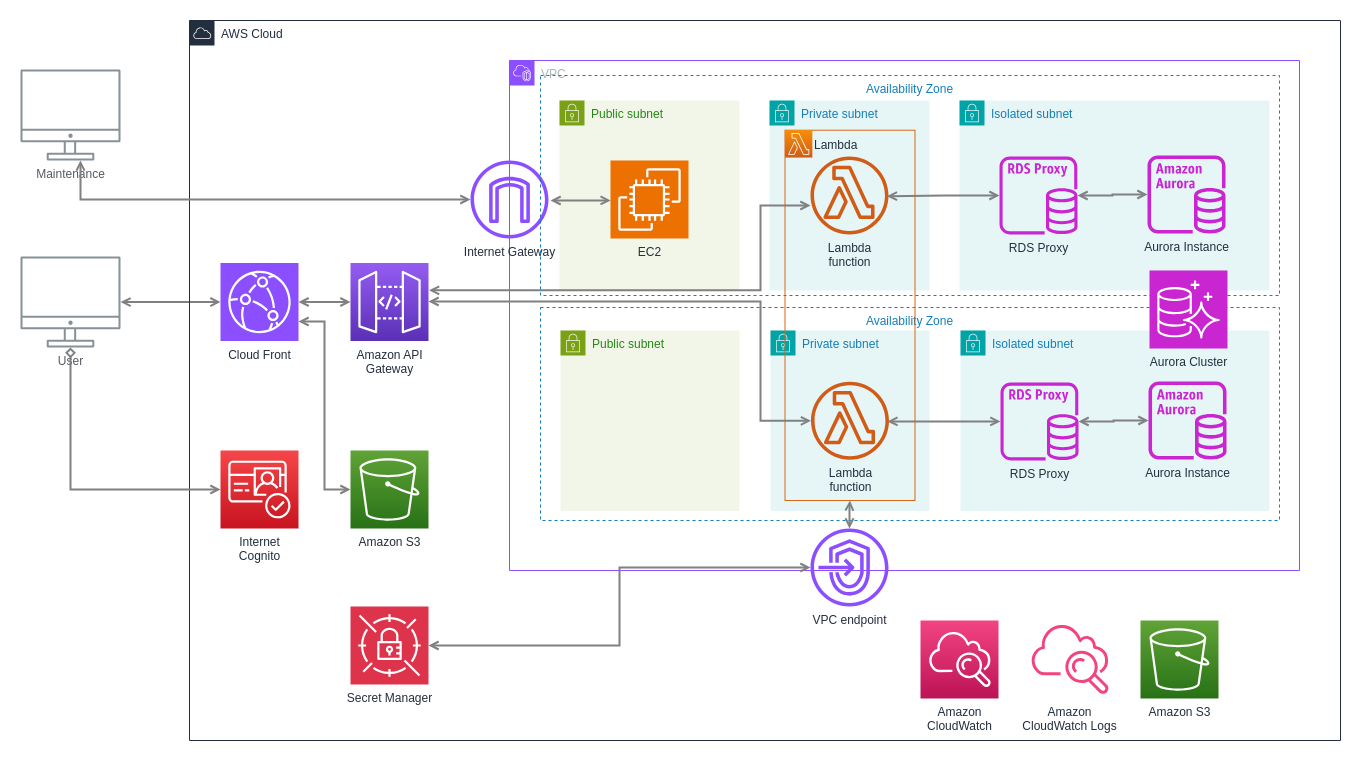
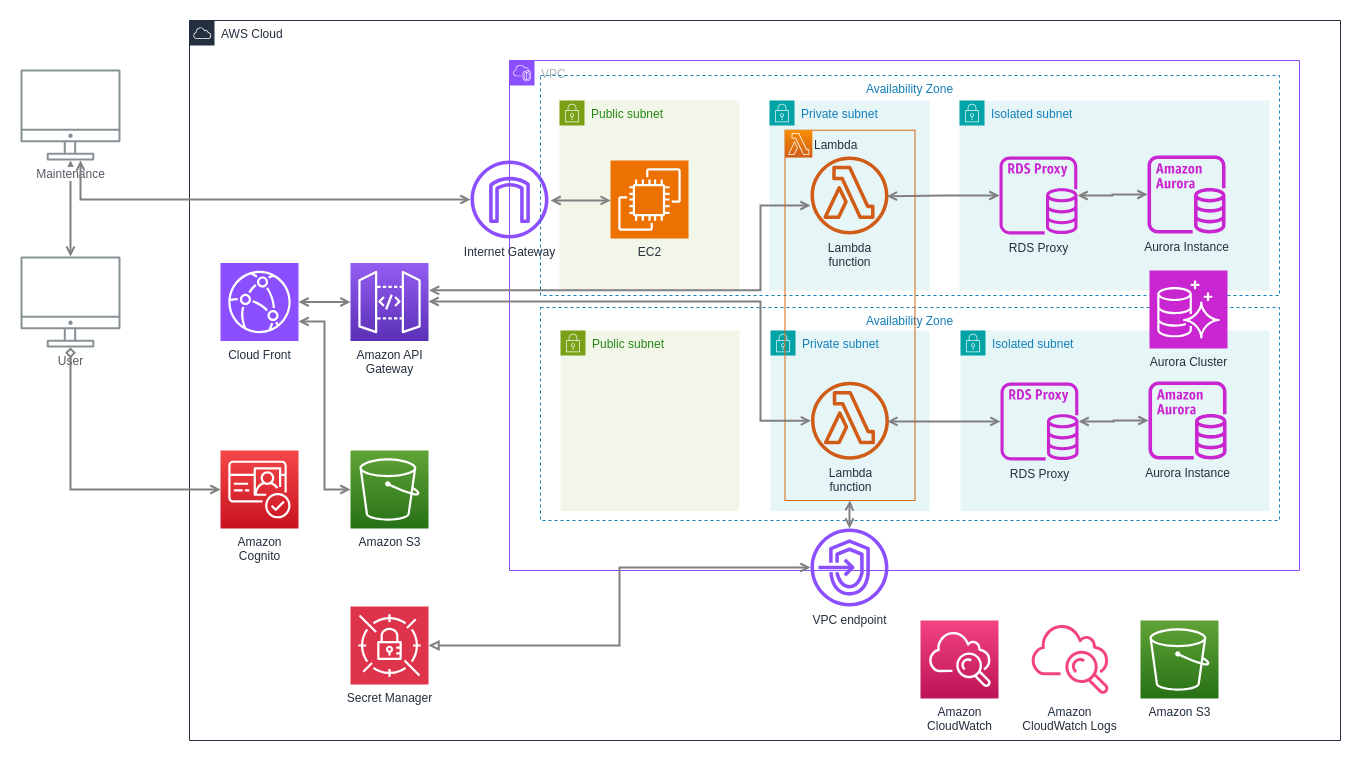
edge "User" -- "Cloud Front": now "User" -- "Maintenance"
node "Internet Cognito": label "Internet Cognito" -> "Amazon Cognito"
edge "VPC endpoint" -- "Secret Manager": arrowhead open -> block
